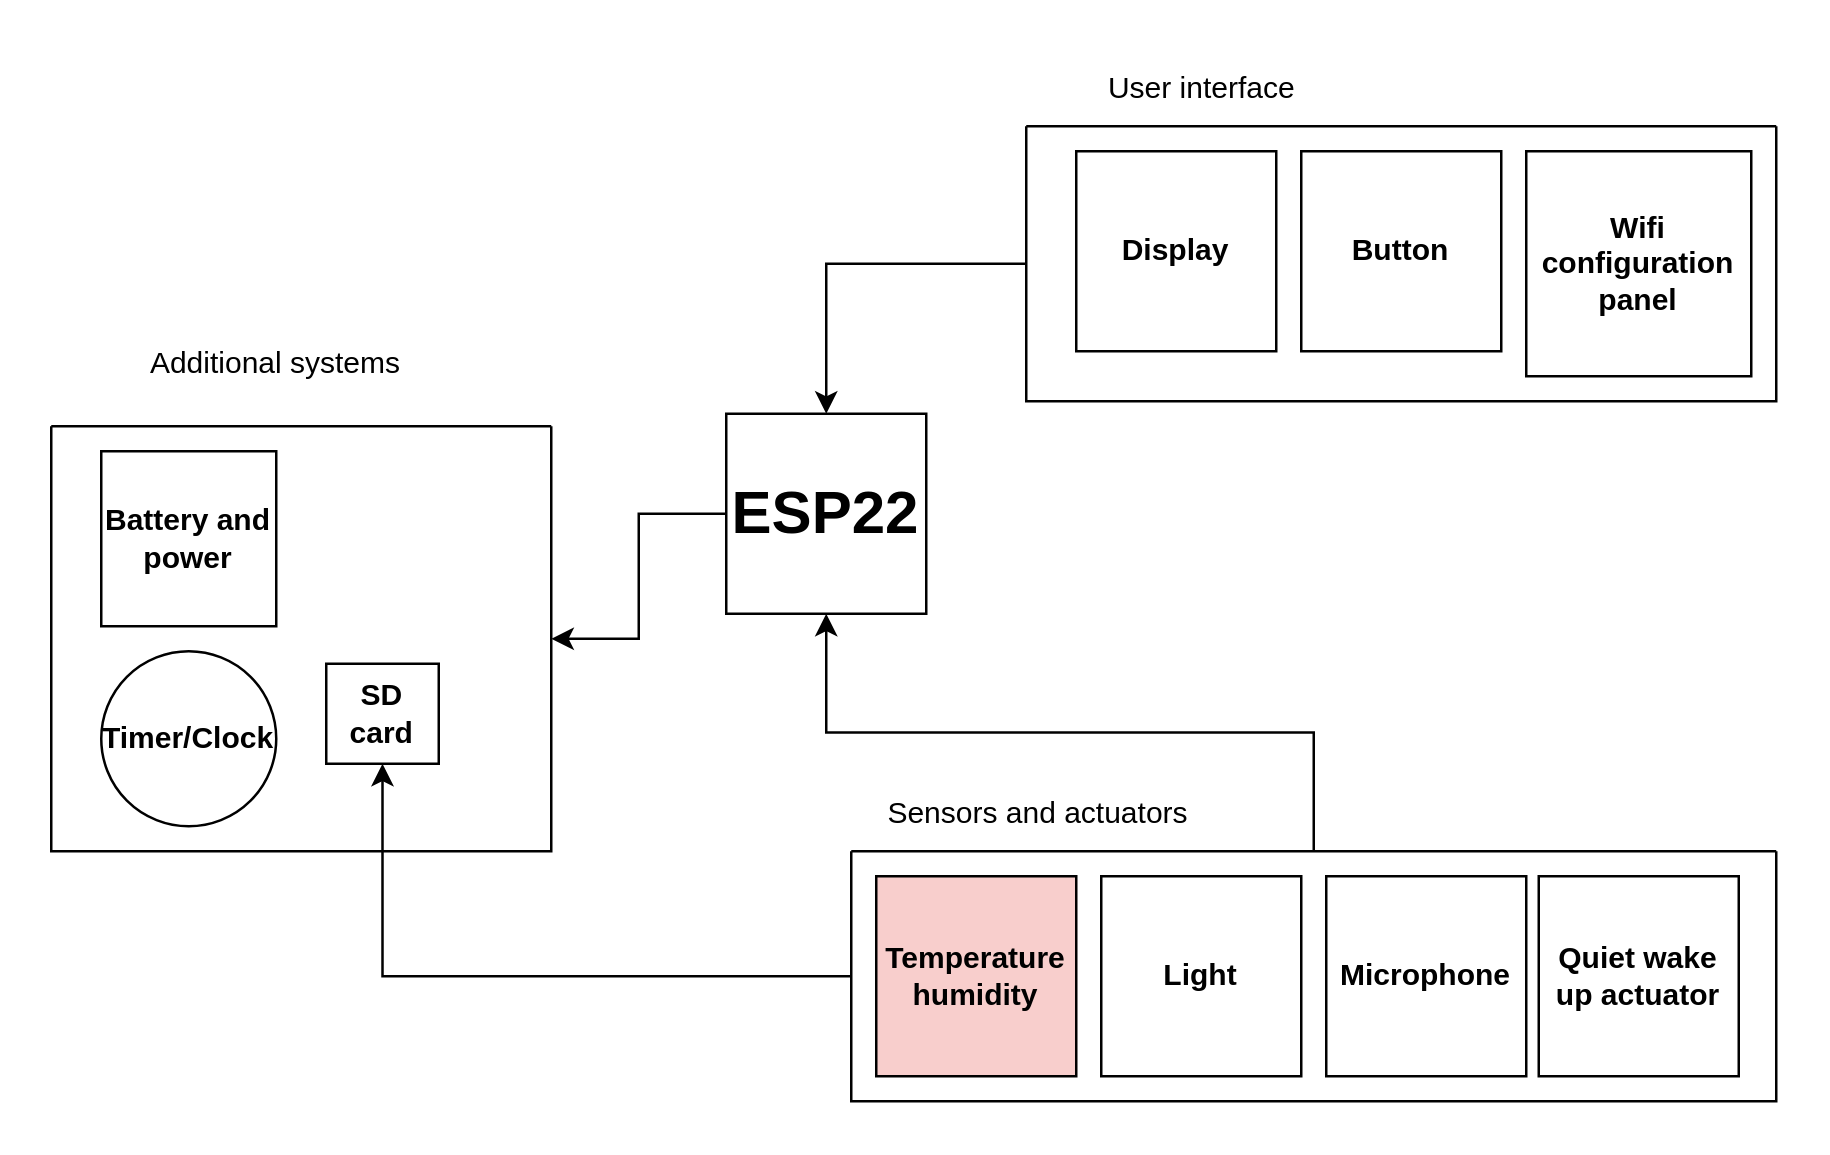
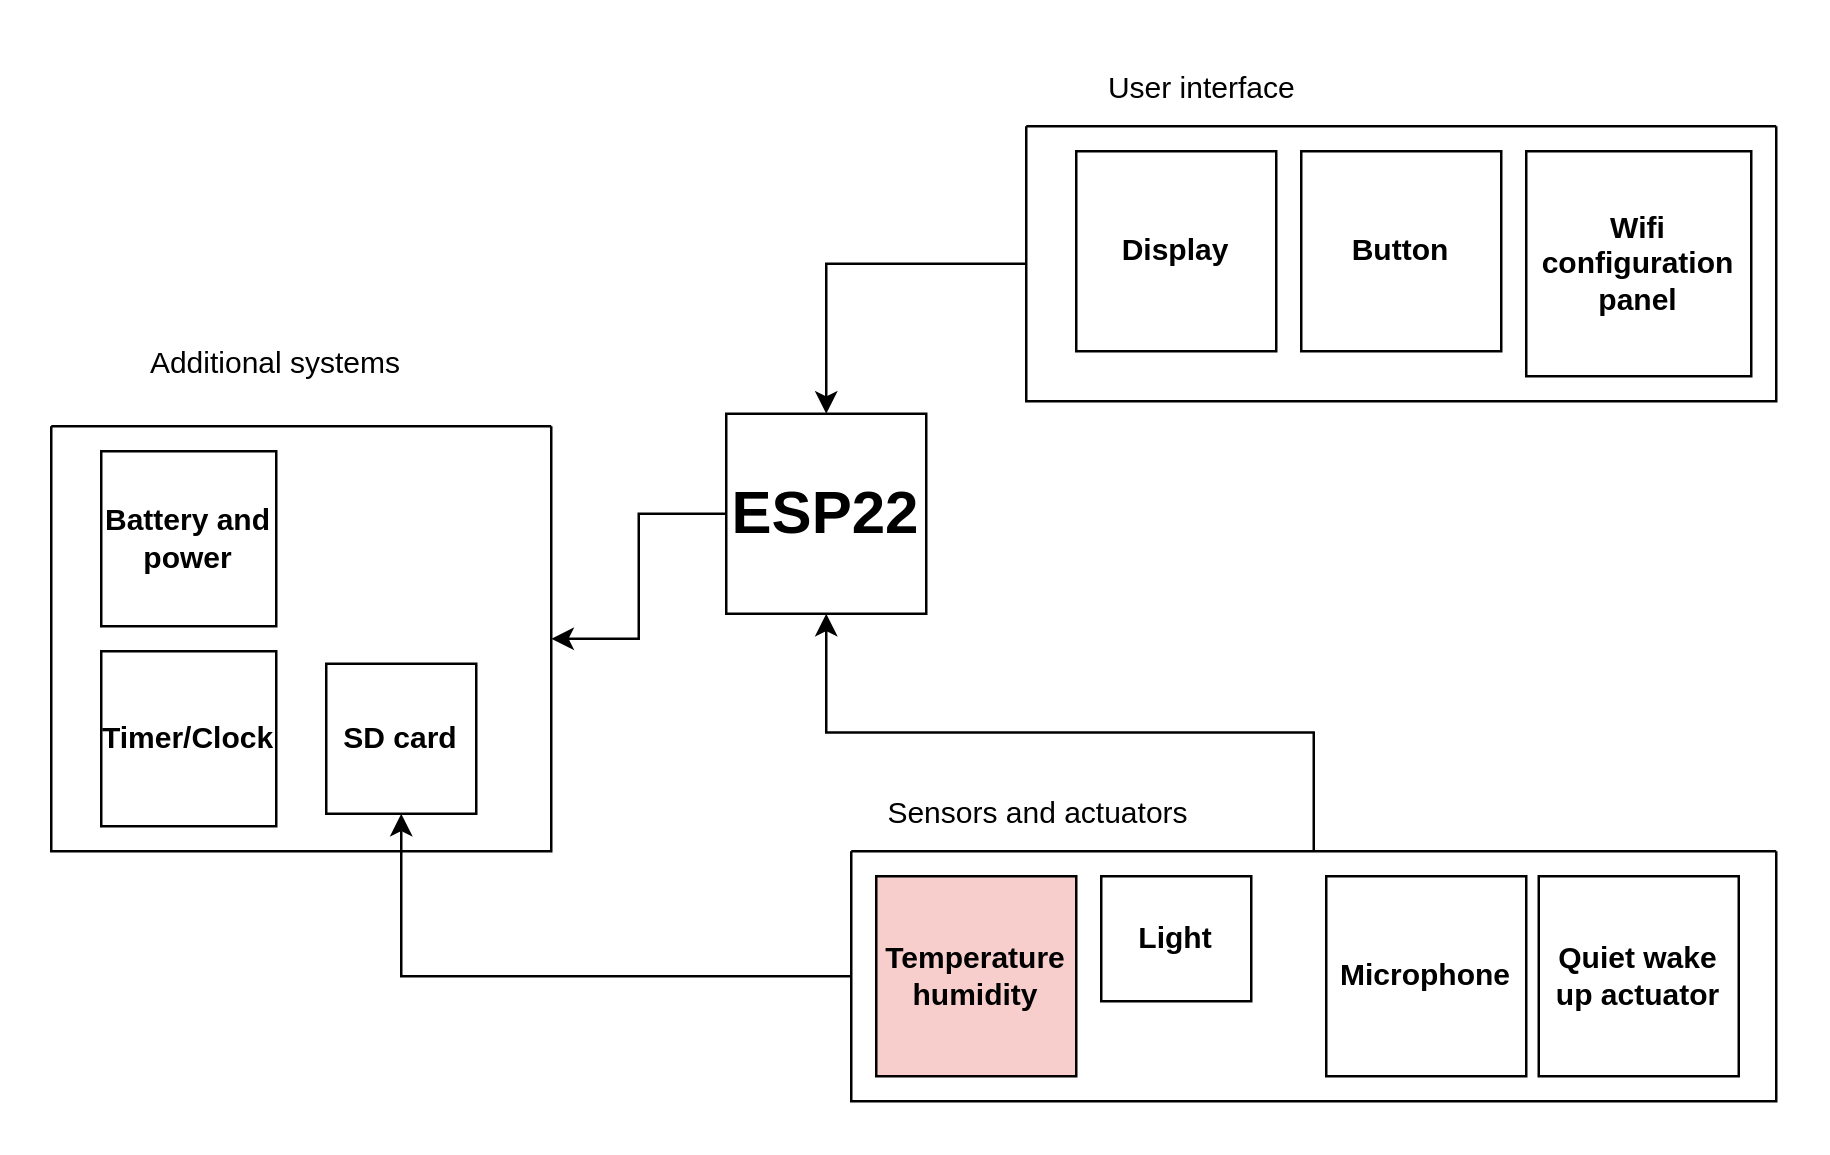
node "SD card": size 113x100 -> 150x150
node "Timer/Clock": shape ellipse -> rectangle
node "Light": size 200x200 -> 150x125
